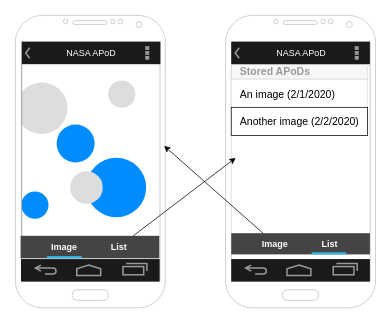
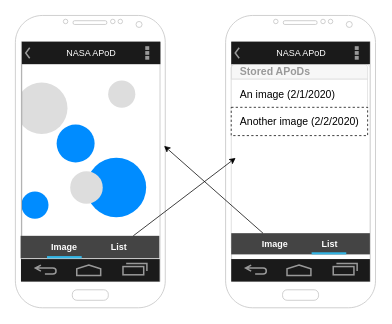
node "Another image (2/2/2020)": style solid -> dashed
